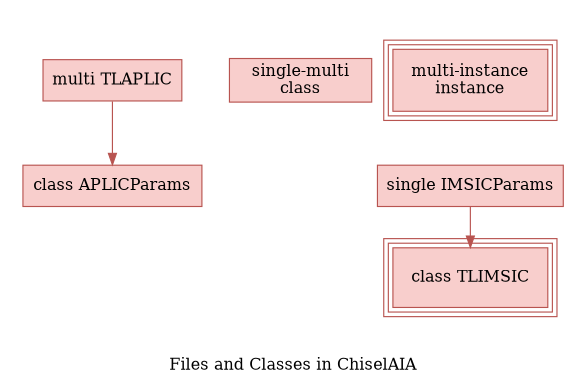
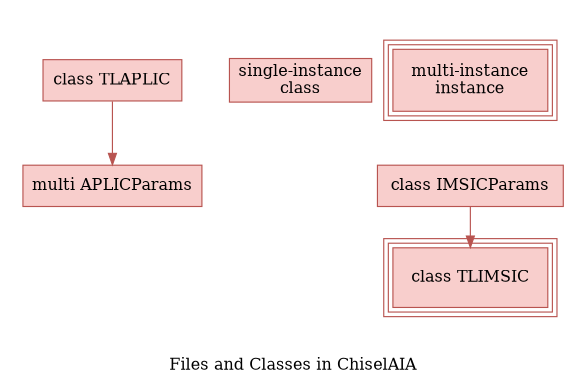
node "multi TLAPLIC": label "multi TLAPLIC" -> "class TLAPLIC"
node "single-multi class": label "single-multi class" -> "single-instance class"
node "class APLICParams": label "class APLICParams" -> "multi APLICParams"
node "single IMSICParams": label "single IMSICParams" -> "class IMSICParams"
